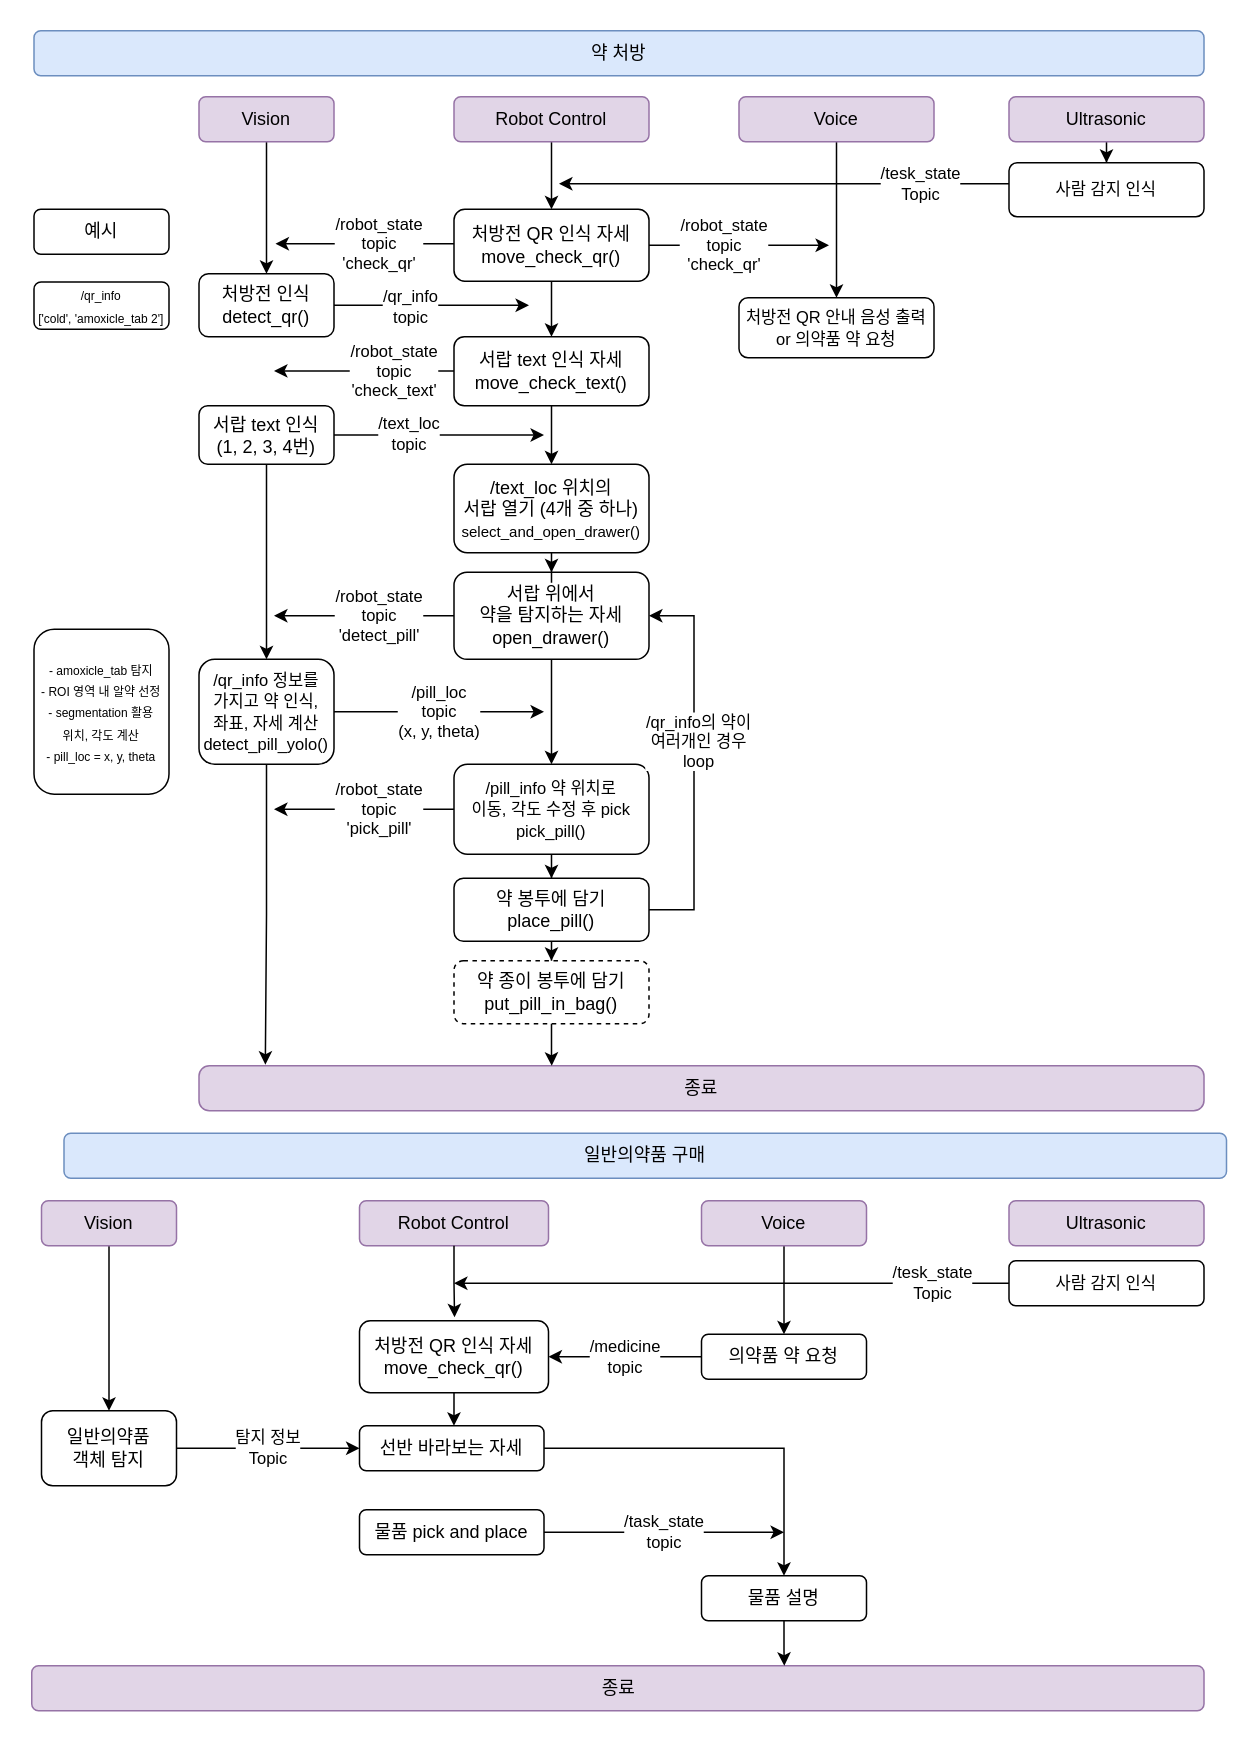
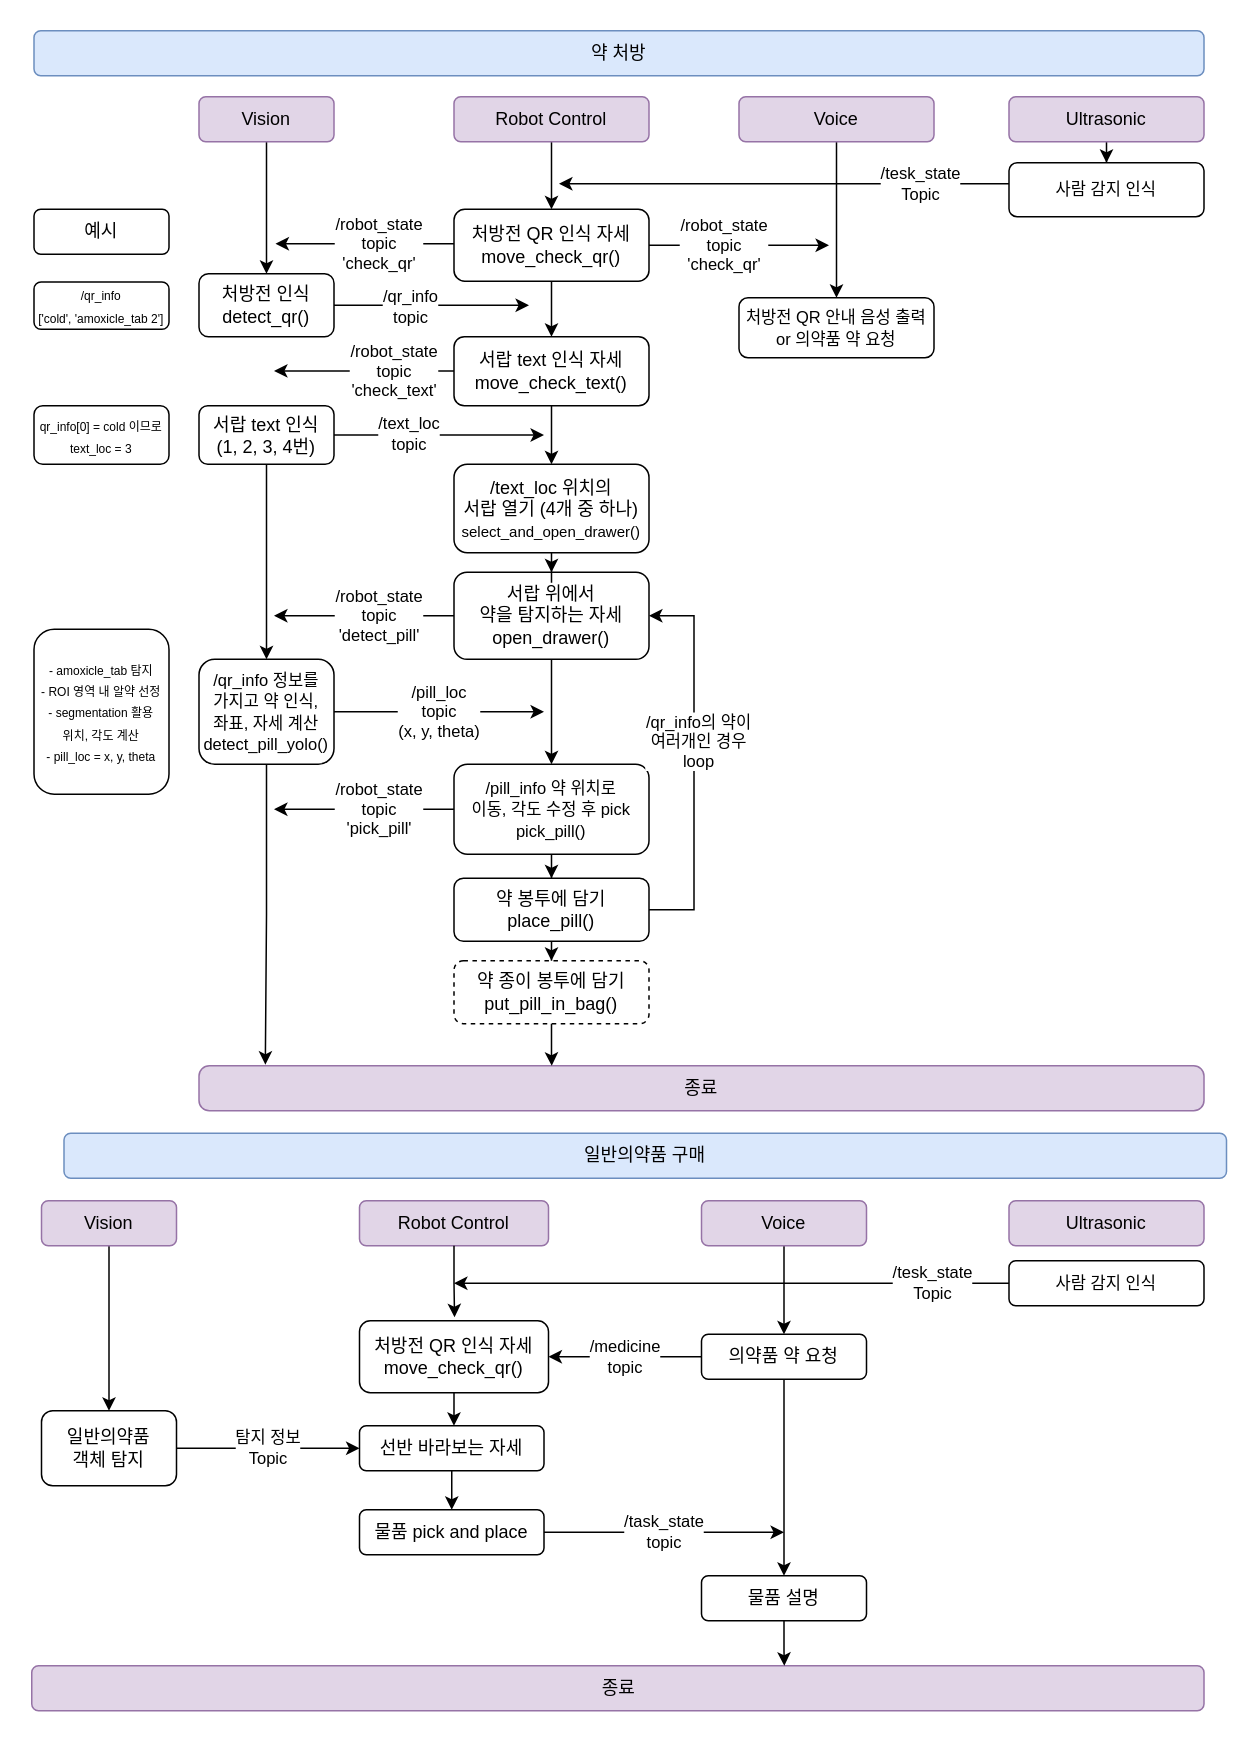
node "qr_info[0] = cold 이므로 text_loc = 3": added
edge "의약품 약 요청" -> "물품 설명": added
edge "선반 바라보는 자세" -> "물품 설명": now "선반 바라보는 자세" -> "물품 pick and place"
